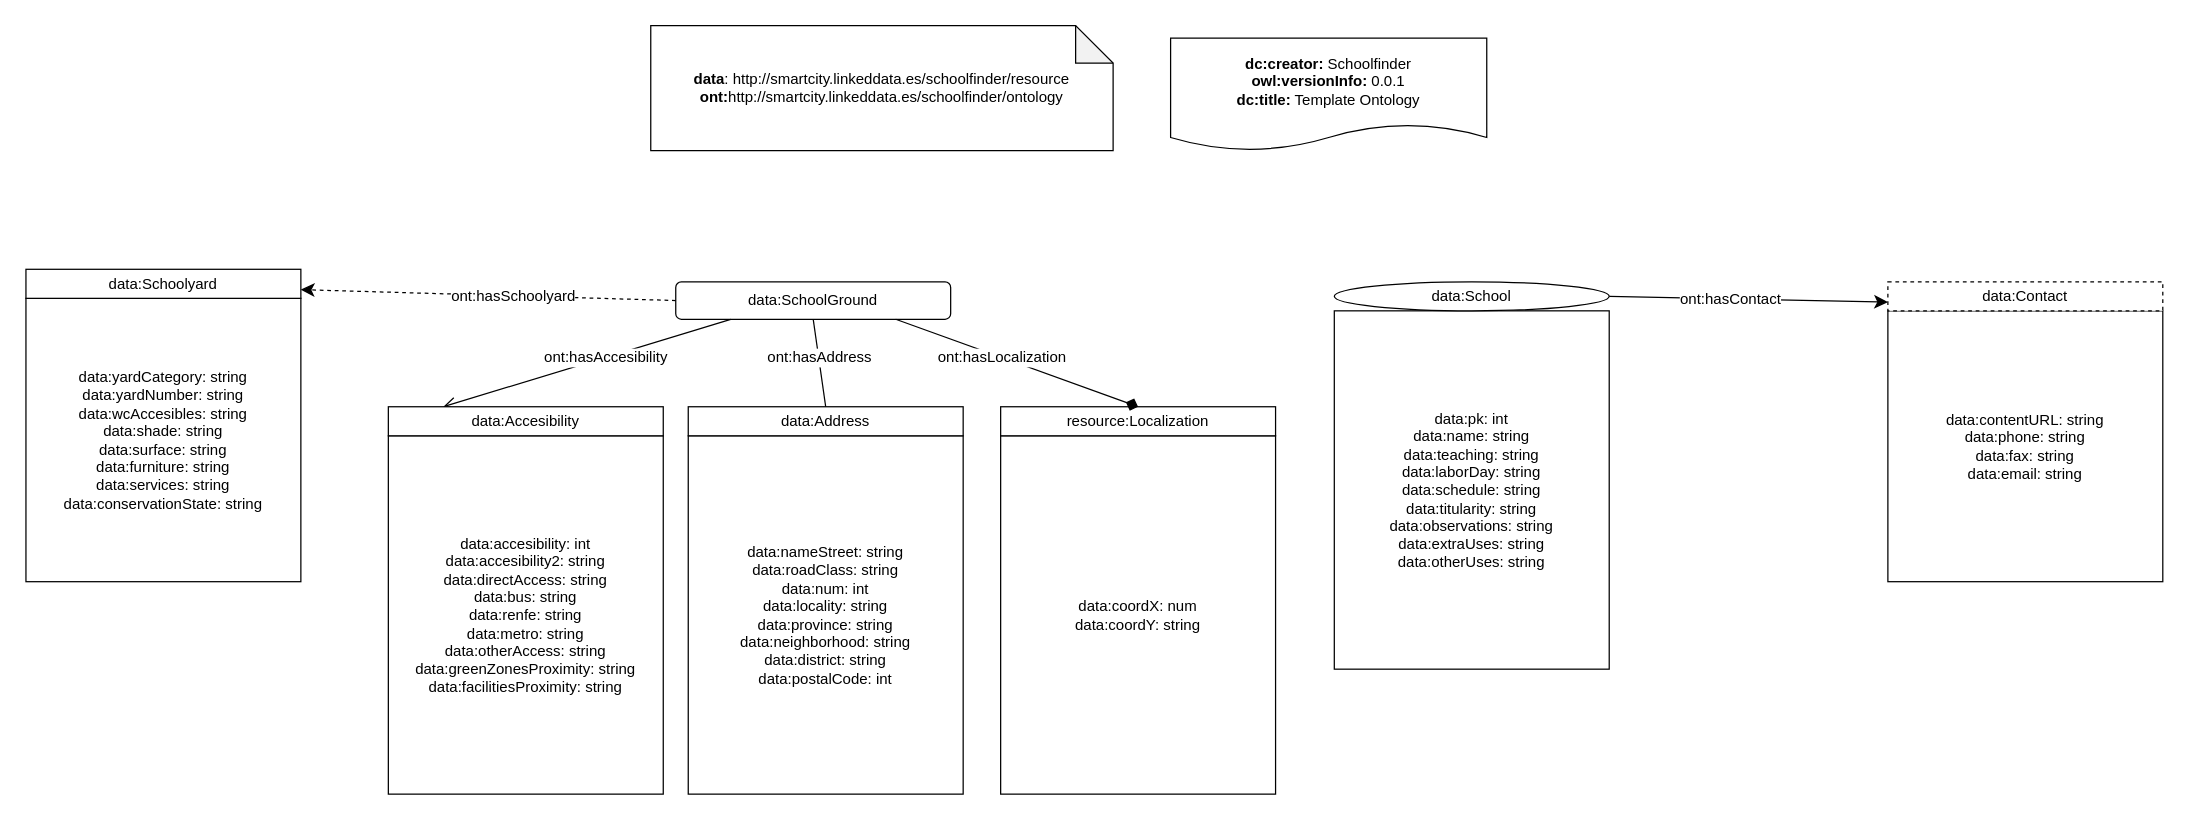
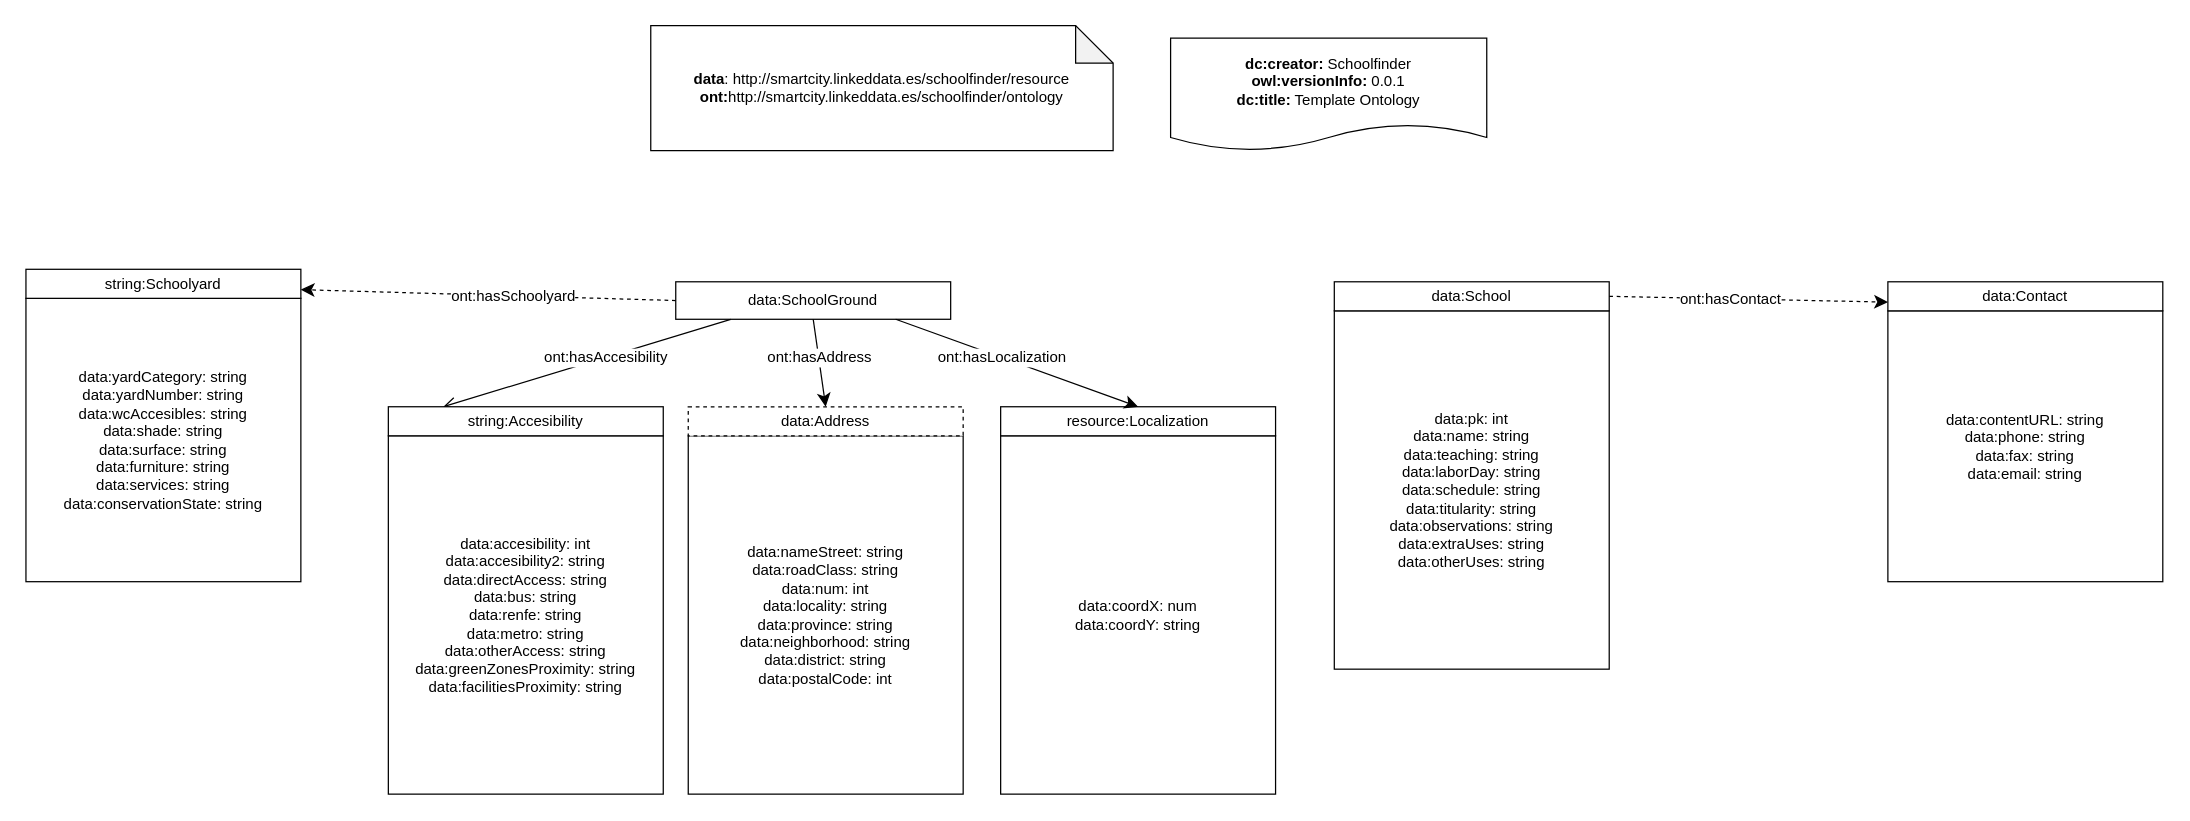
node "data:Schoolyard": label "data:Schoolyard" -> "string:Schoolyard"
node "data:School": shape ellipse -> rectangle
node "data:Contact": style dashed -> solid
node "data:SchoolGround": shape rounded rectangle -> rectangle
edge "data:School" -> "data:Contact": style solid -> dashed
edge "data:SchoolGround" -- "data:Address": arrowhead none -> classic
edge "data:SchoolGround" -> "resource:Localization": arrowhead diamond -> classic
node "data:Address": style solid -> dashed
node "data:Accesibility": label "data:Accesibility" -> "string:Accesibility"
